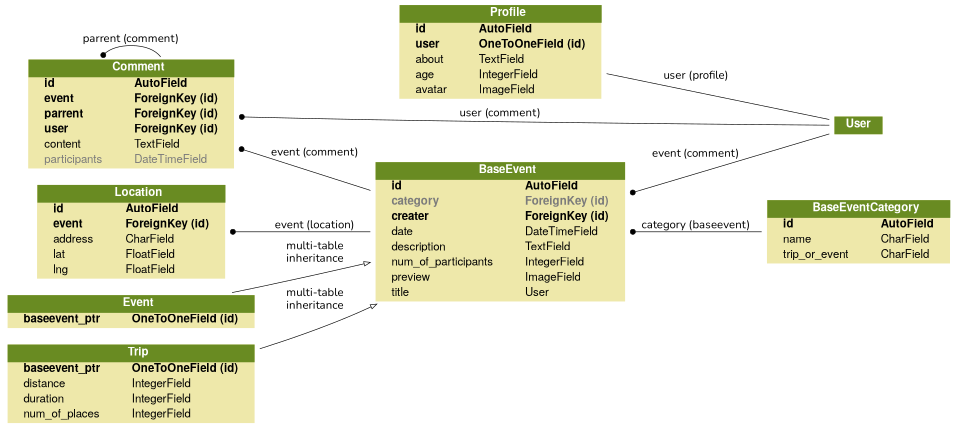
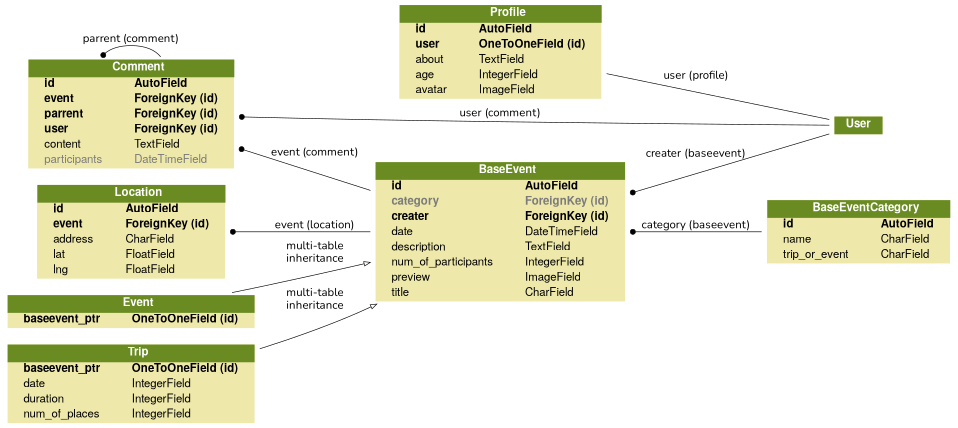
edge "User" -- "BaseEvent": label "event (comment)" -> "creater (baseevent)"
node "BaseEvent": text "User" -> "CharField"
node "Trip": text "distance" -> "date"
